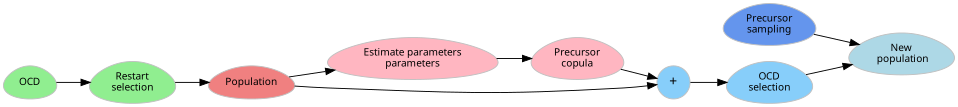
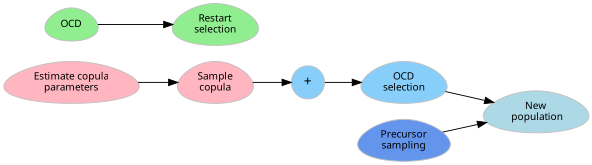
node "Estimate parameters parameters": label "Estimate parameters parameters" -> "Estimate copula parameters"
node "Precursor copula": label "Precursor copula" -> "Sample copula"
node "Population": removed
